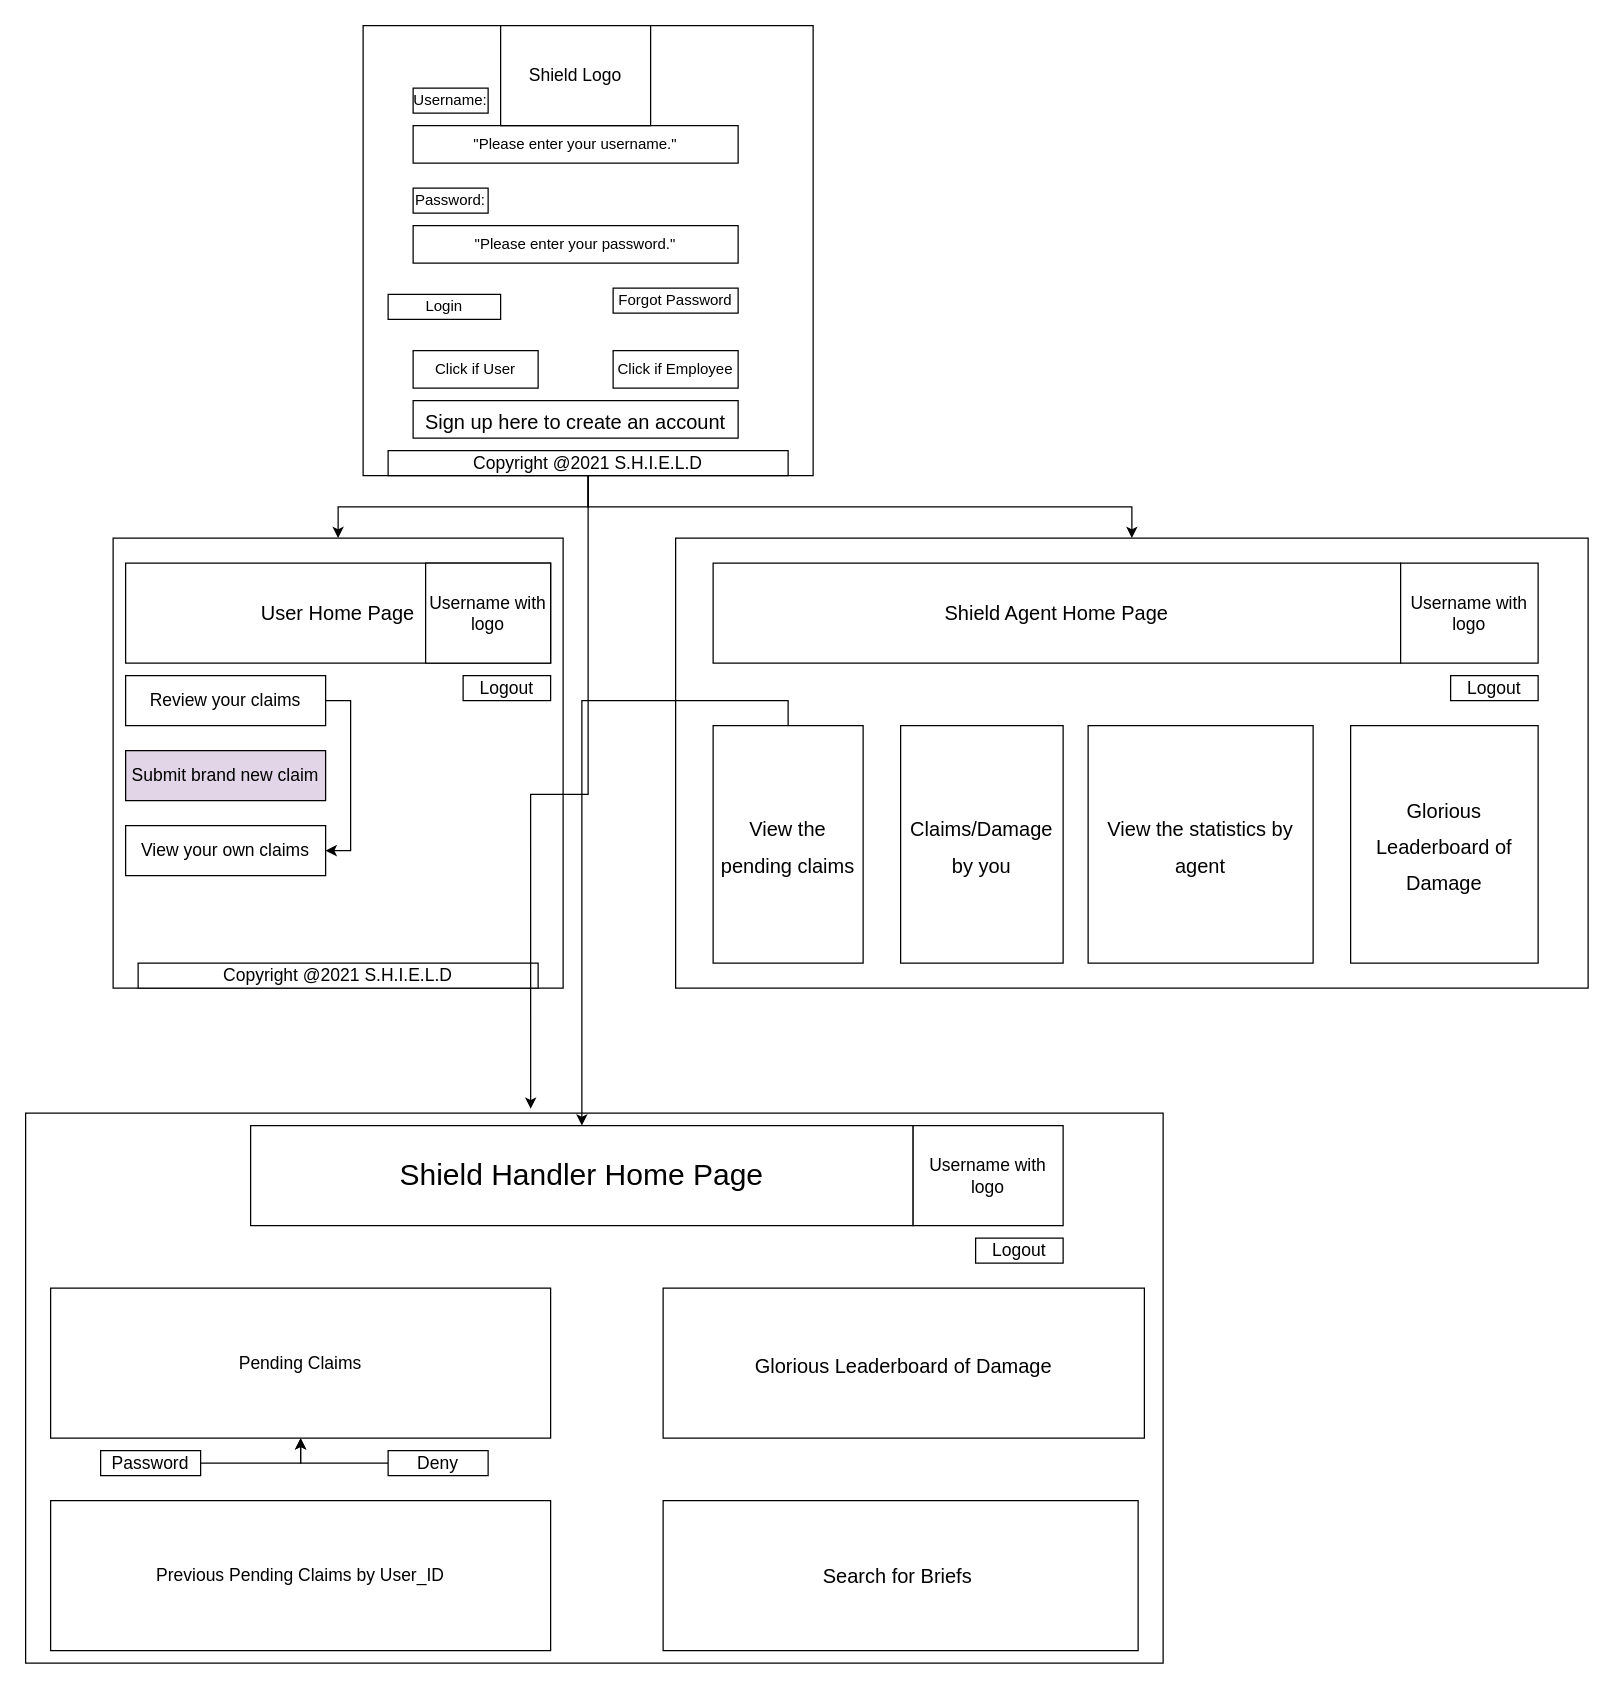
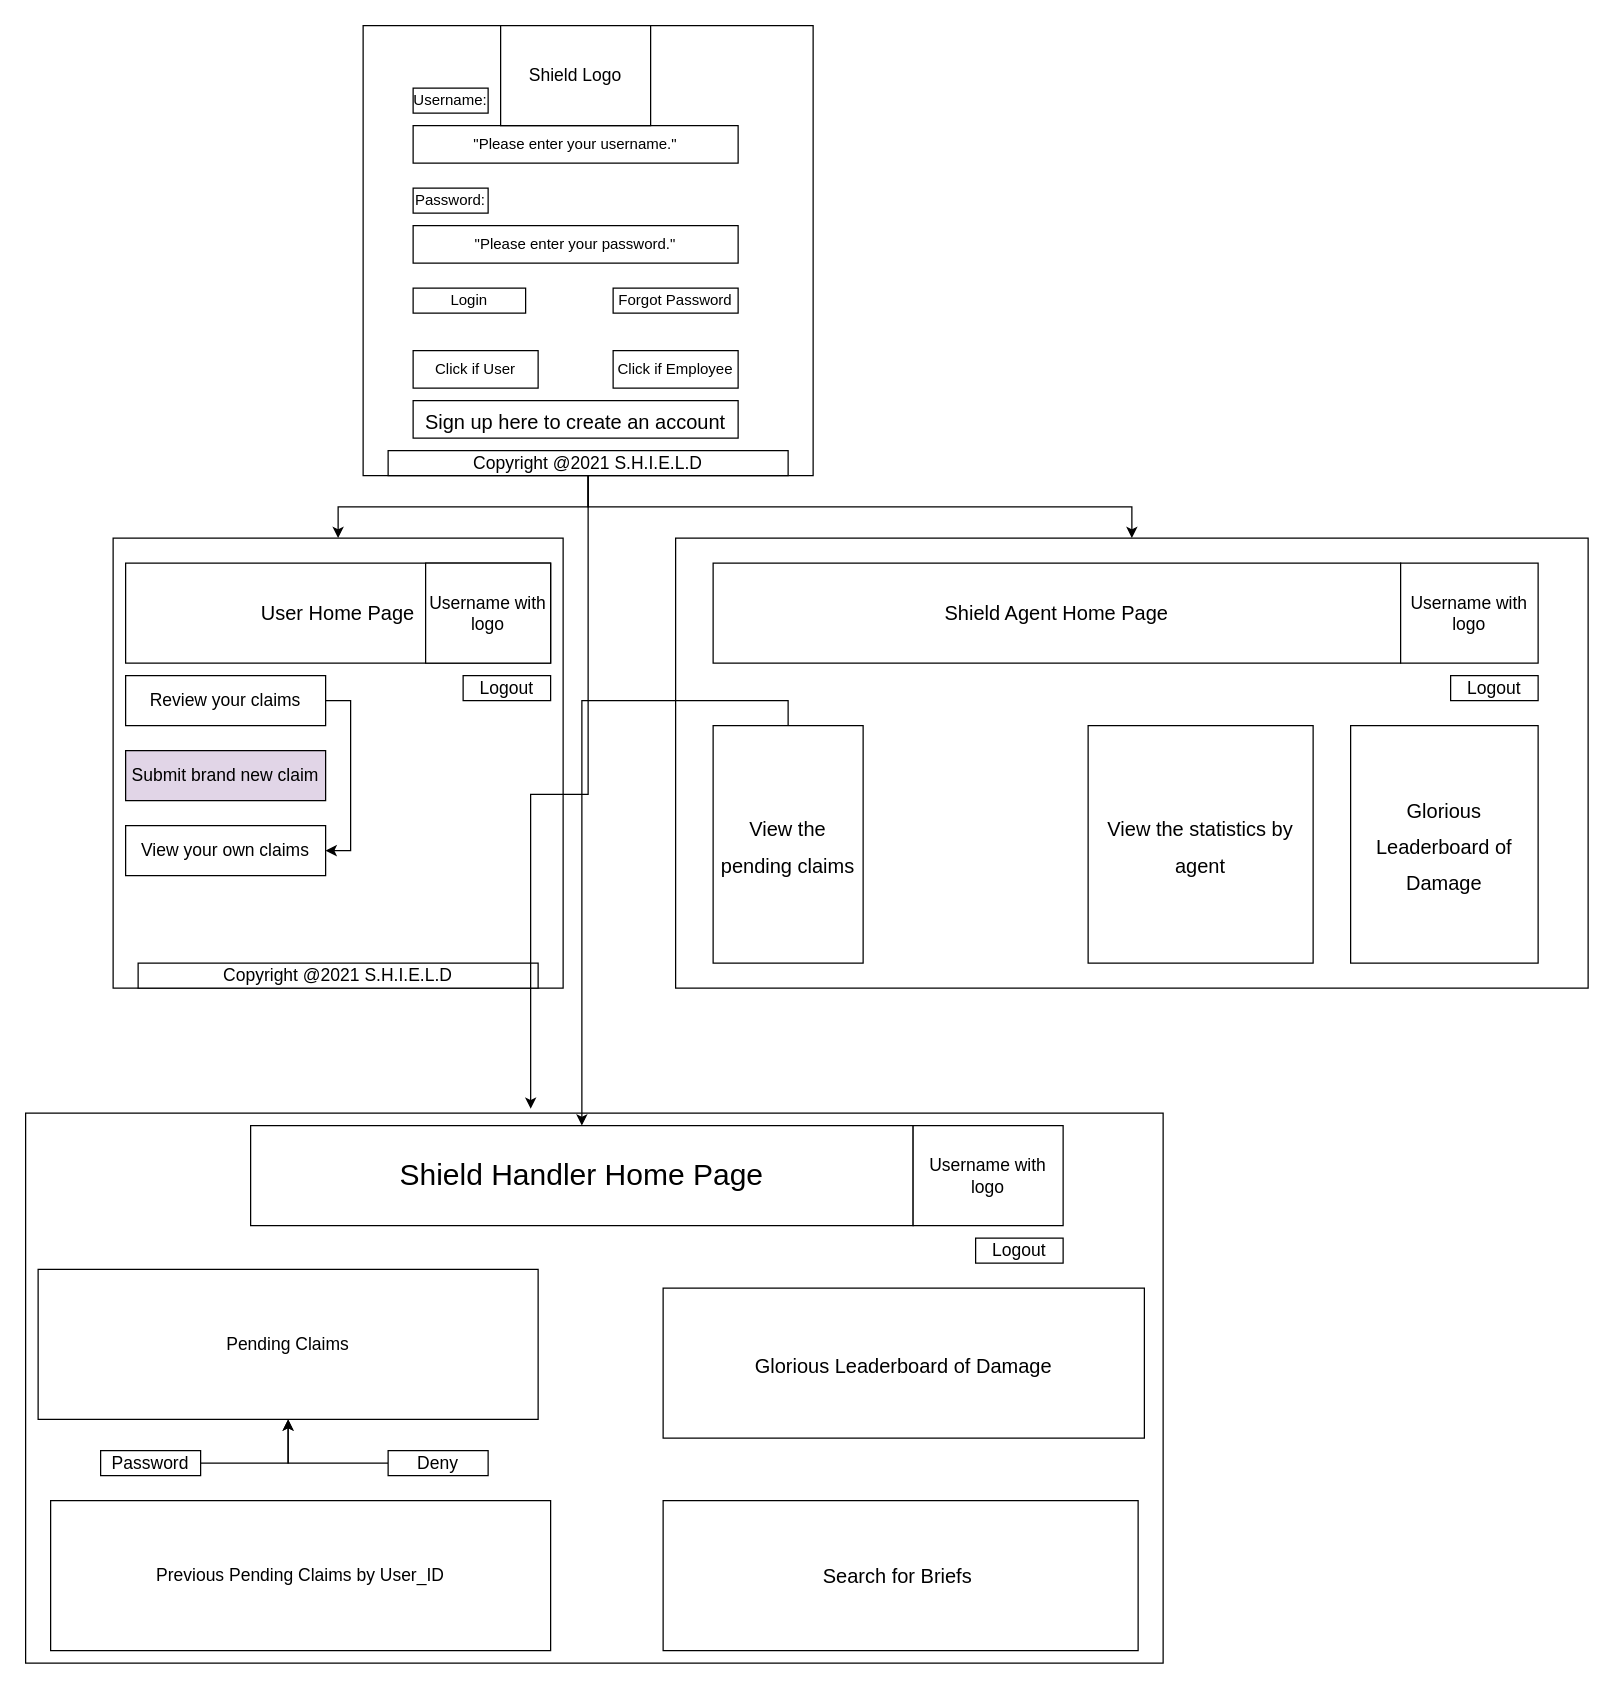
node "Login": moved (444, 307) -> (469, 301)
node "Claims/Damage by you": removed
node "Pending Claims": moved (301, 1363) -> (288, 1344)
